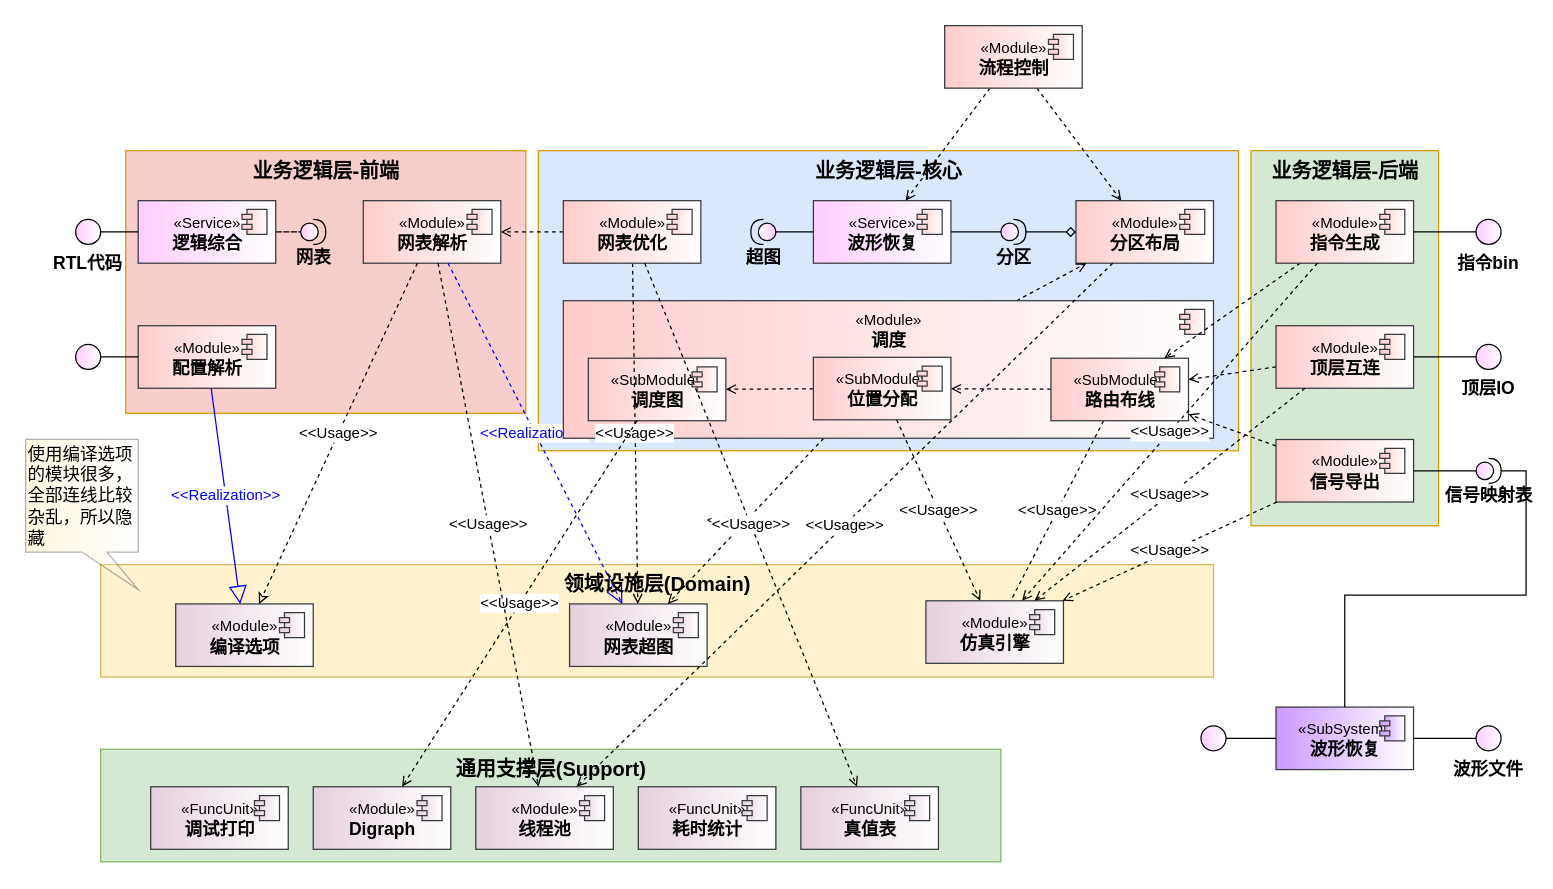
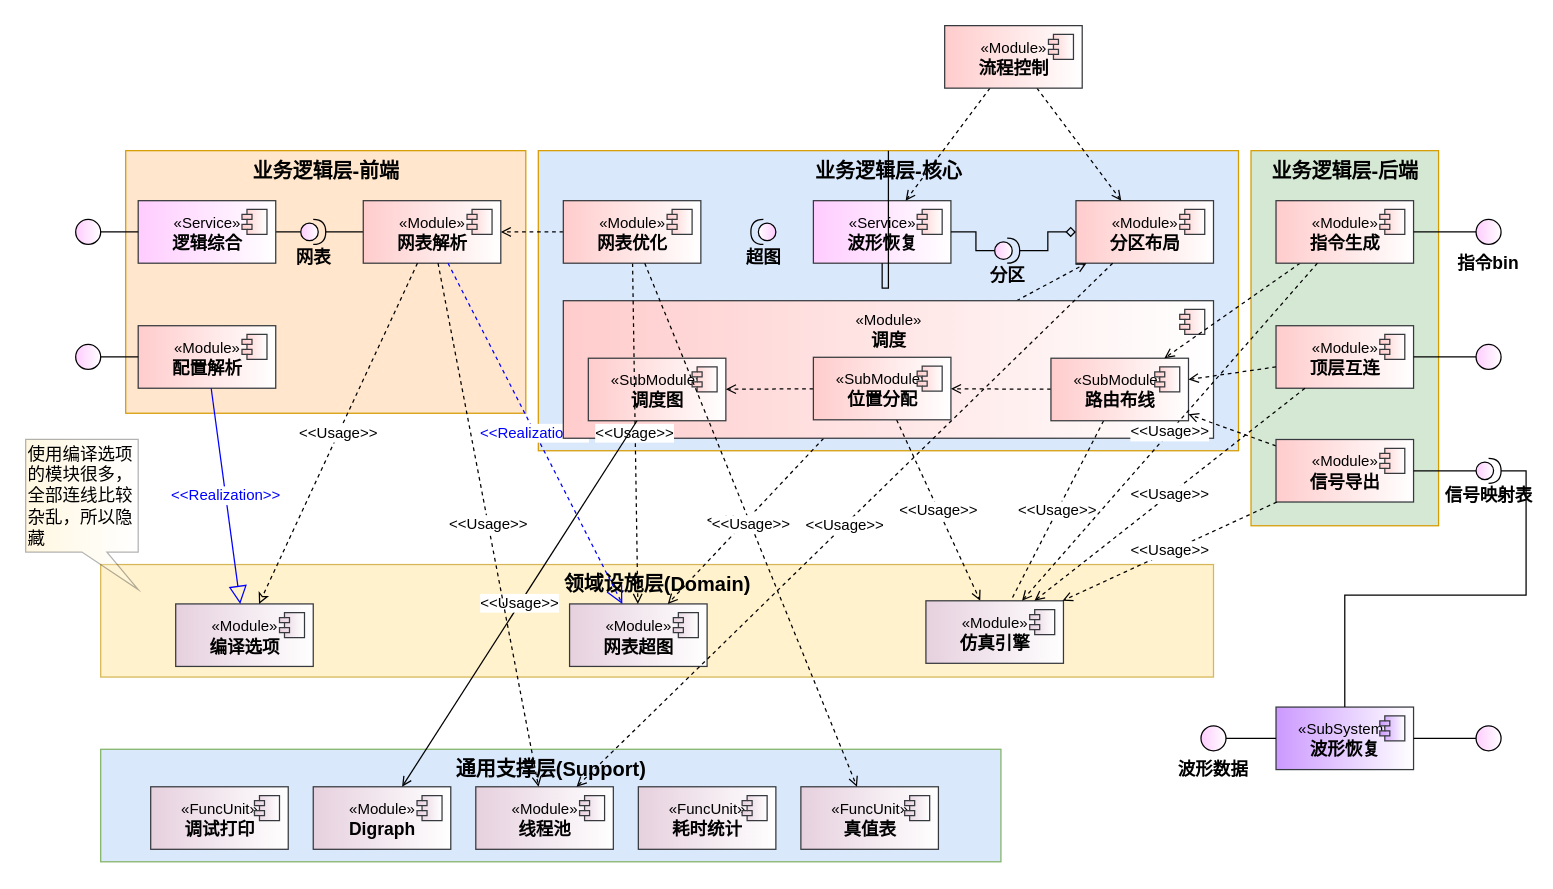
edge "«Service»逻辑综合" -- "网表": style dashed -> solid
edge "网表" -- "«Module»网表解析": added
edge "超图" -- "«Service»波形恢复": now "业务逻辑层-核心" -- "«Service»波形恢复"
node "分区": moved (1013, 232) -> (1007, 251)
node "RTL代码": removed
node "业务逻辑层-前端": fillcolor #f8cecc -> #ffe6cc
node "顶层IO": removed
edge "«SubModule»调度图" -> "«Module»Digraph": style dashed -> solid
node "波形数据": added
node "波形文件": removed
node "通用支撑层(Support)": fillcolor #d5e8d4 -> #dae8fc
